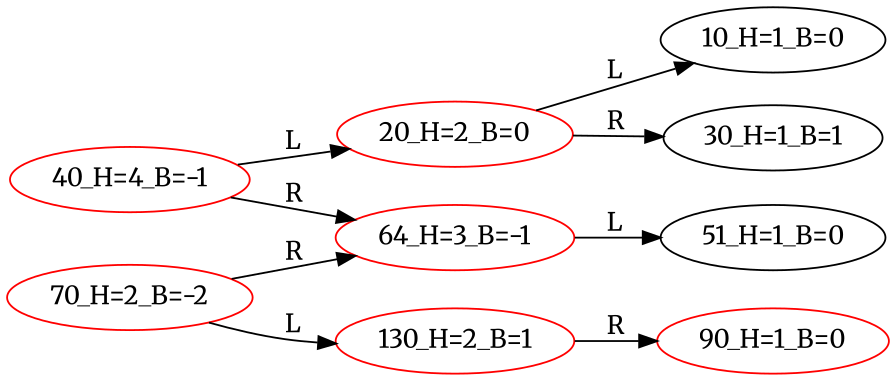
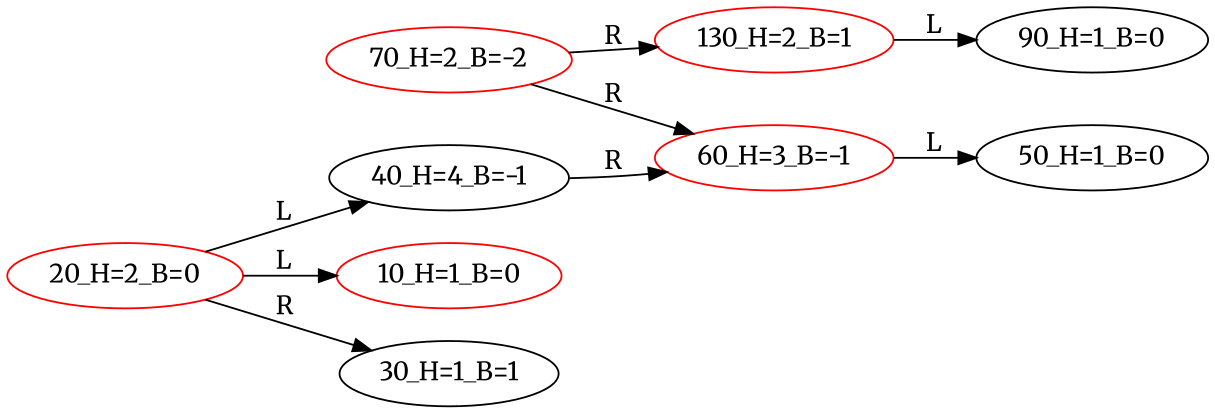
node "10_H=1_B=0": color black -> red
edge "40_H=4_B=-1" -> "20_H=2_B=0": reversed
node "40_H=4_B=-1": color red -> black
node "64_H=3_B=-1": label "64_H=3_B=-1" -> "60_H=3_B=-1"
node "51_H=1_B=0": label "51_H=1_B=0" -> "50_H=1_B=0"
edge "70_H=2_B=-2" -> "130_H=2_B=1": label "L" -> "R"
edge "130_H=2_B=1" -> "90_H=1_B=0": label "R" -> "L"
node "90_H=1_B=0": color red -> black
